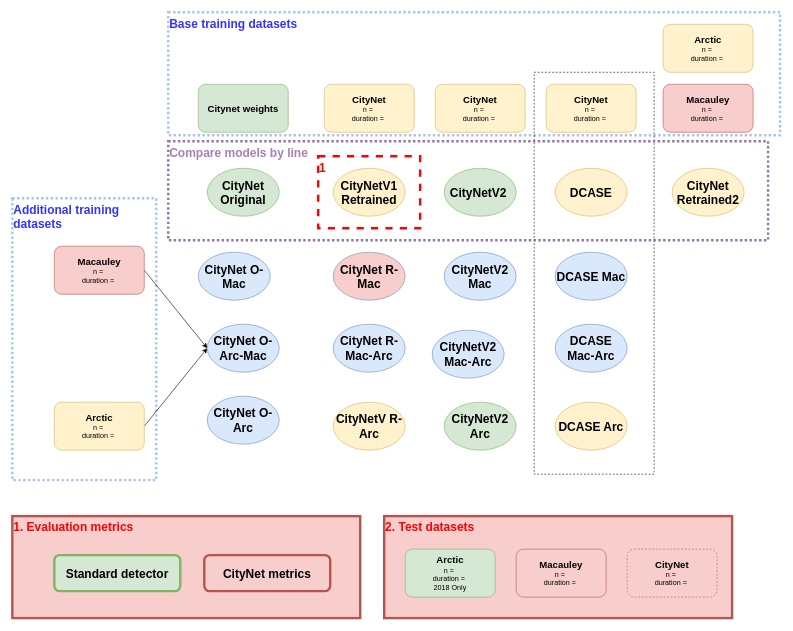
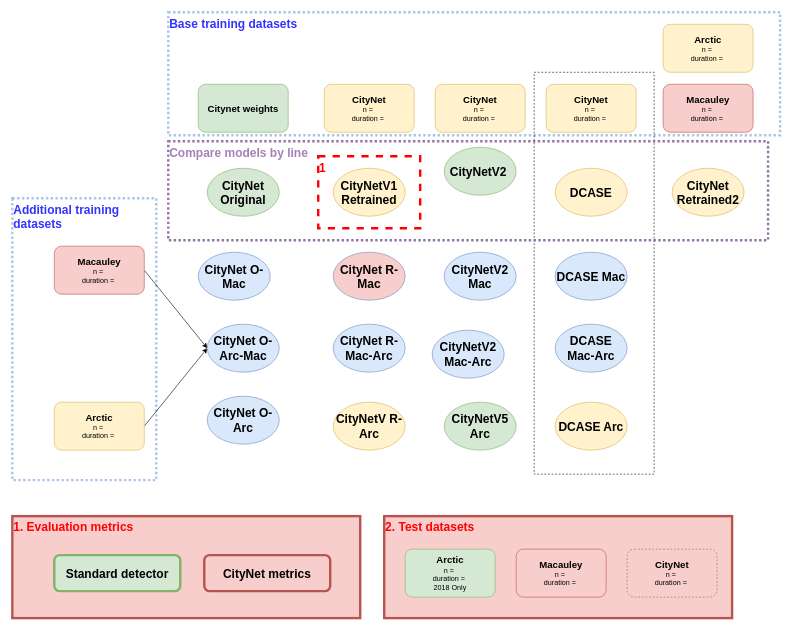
node "CityNetV2": moved (480, 192) -> (480, 171)
node "CityNetV2 Arc": label "CityNetV2 Arc" -> "CityNetV5 Arc"
